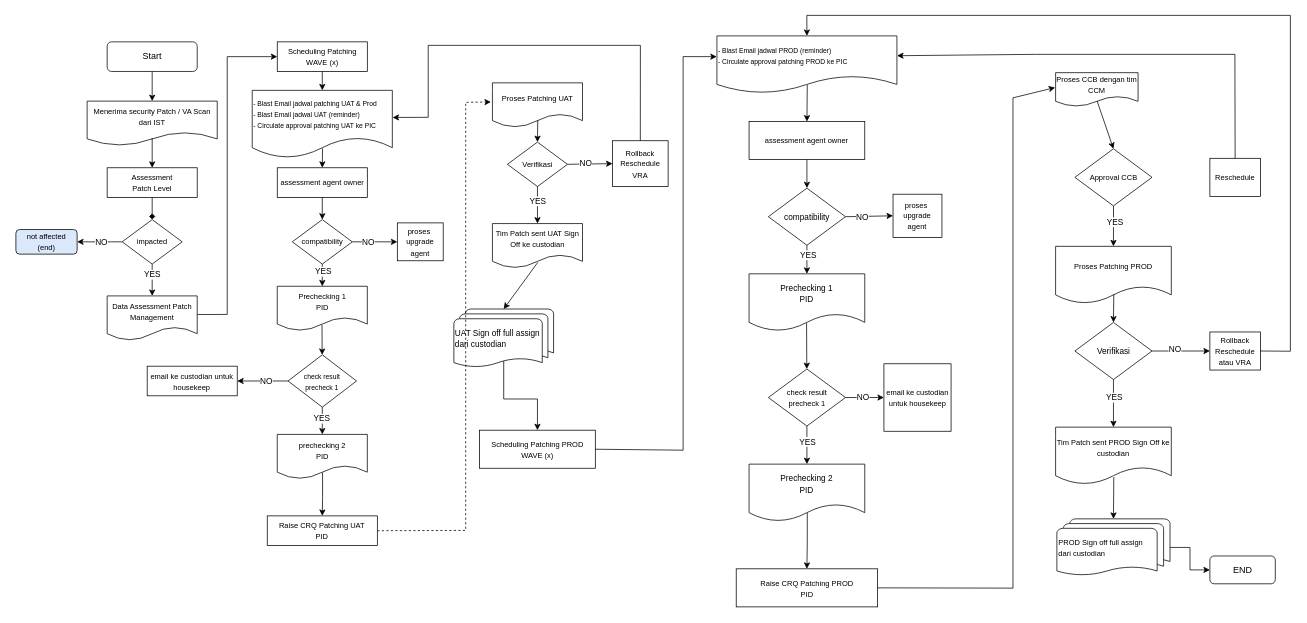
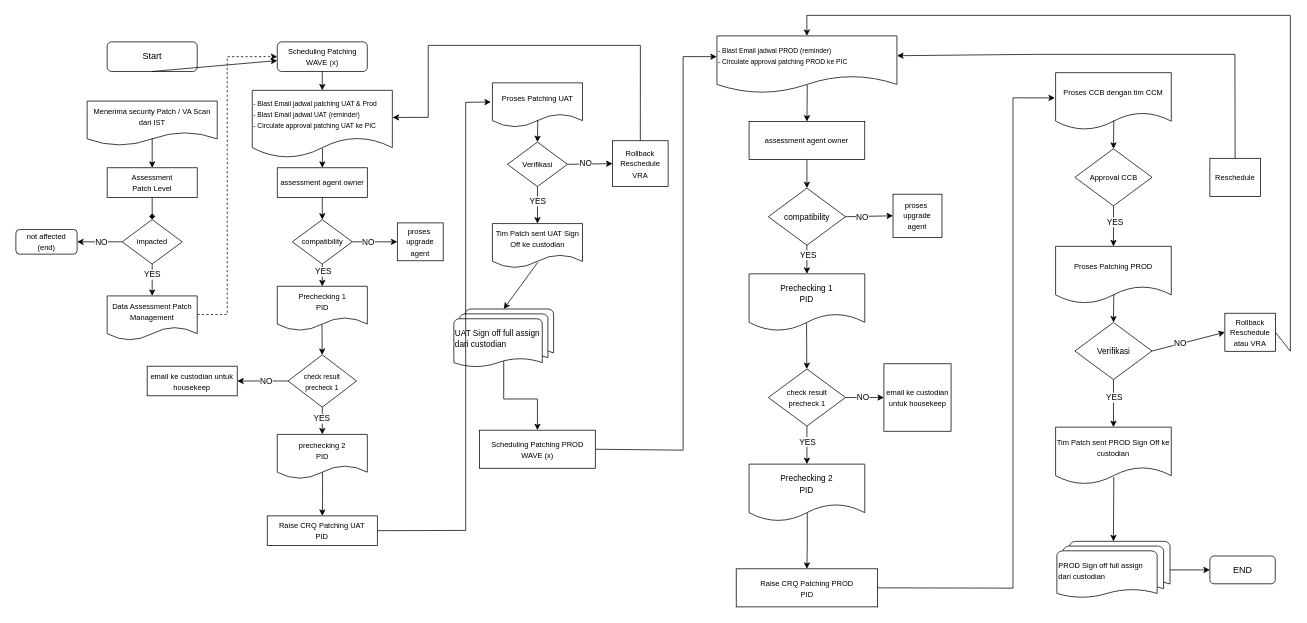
node "Scheduling Patching WAVE (x)": shape rectangle -> rounded rectangle
edge "Start" -> "Menerima security Patch / VA Scan dari IST": now "Start" -> "Scheduling Patching WAVE (x)"
node "Proses CCB dengan tim CCM": size 83x34 -> 116x57
edge "Data Assessment Patch Management" -> "Scheduling Patching WAVE (x)": style solid -> dashed
node "not affected (end)": fillcolor #dae8fc -> #ffffff
edge "Raise CRQ Patching UAT PID" -> "Proses Patching UAT": style dashed -> solid
node "Rollback Reschedule atau VRA": moved (1235, 351) -> (1250, 332)
node "PROD Sign off full assign dari custodian": moved (1113, 548) -> (1113, 570)
